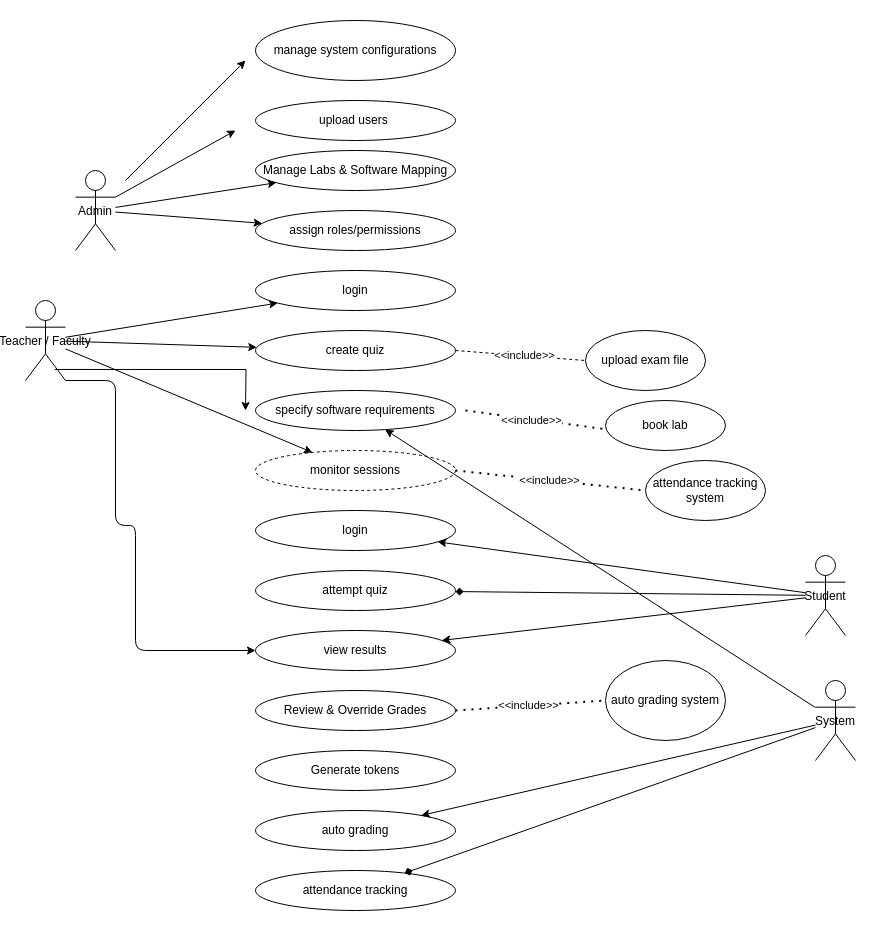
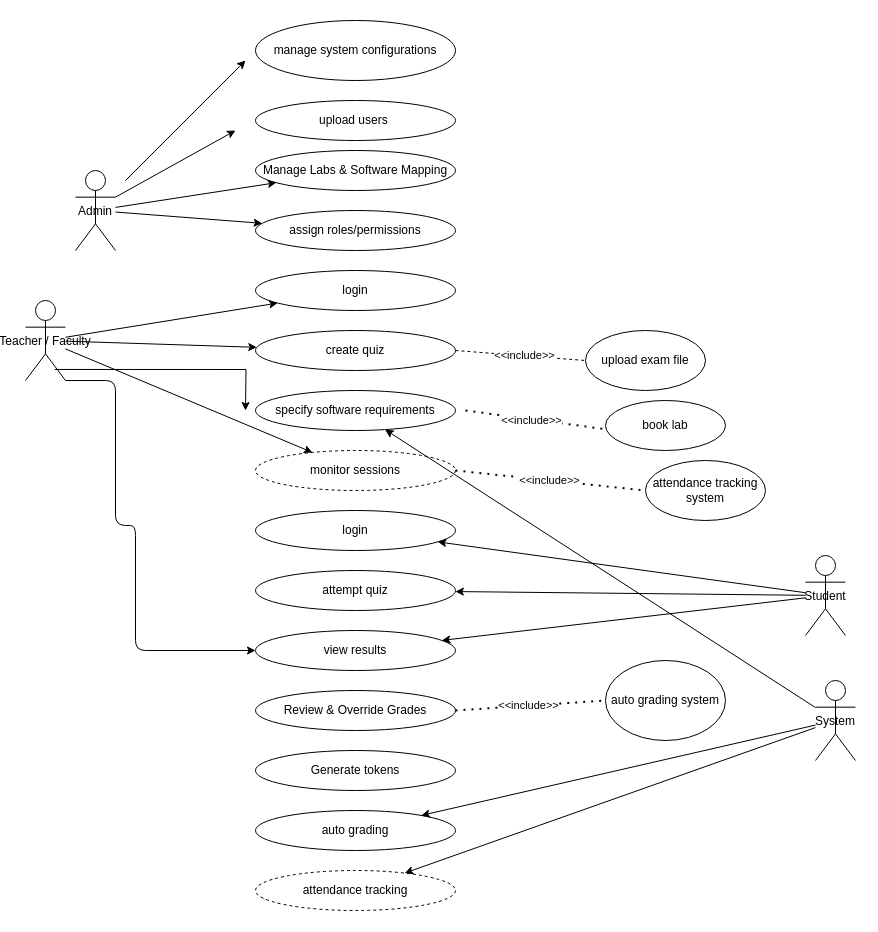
edge "Student" -> "attempt quiz": arrowhead diamond -> classic
edge "System" -> "attendance tracking": arrowhead diamond -> classic
node "attendance tracking": style solid -> dashed
